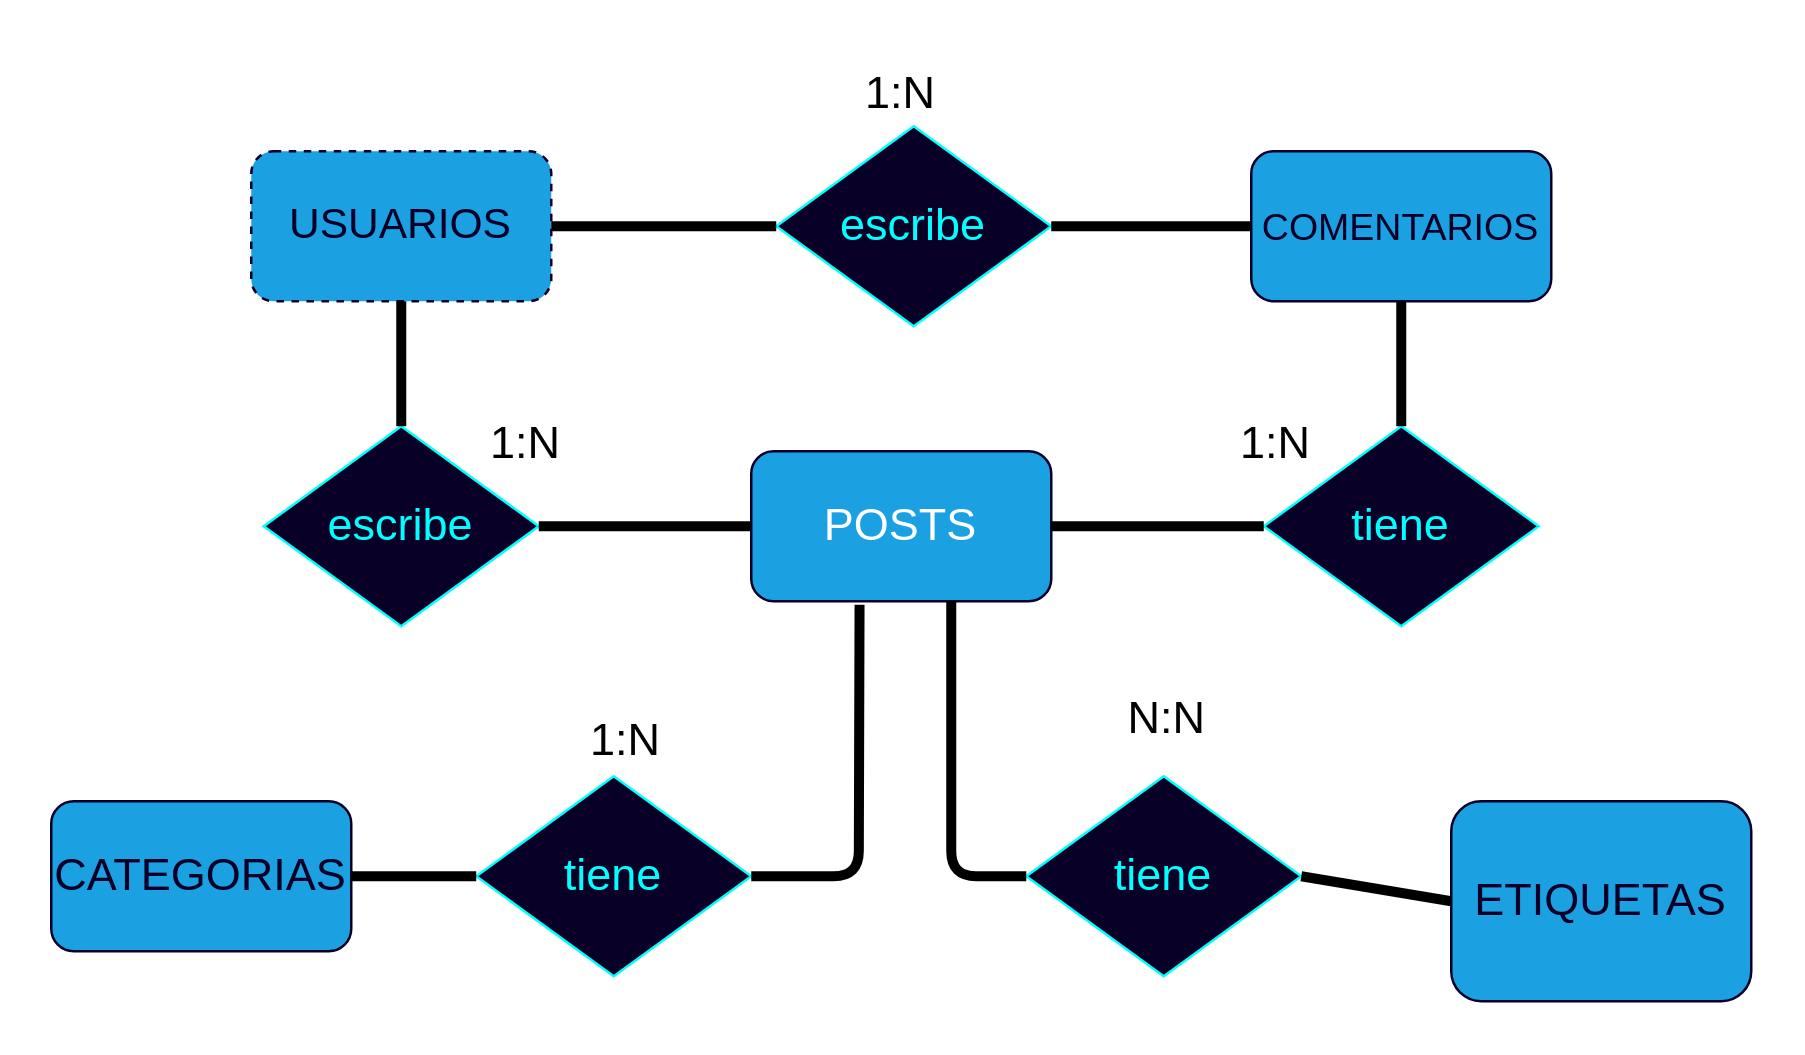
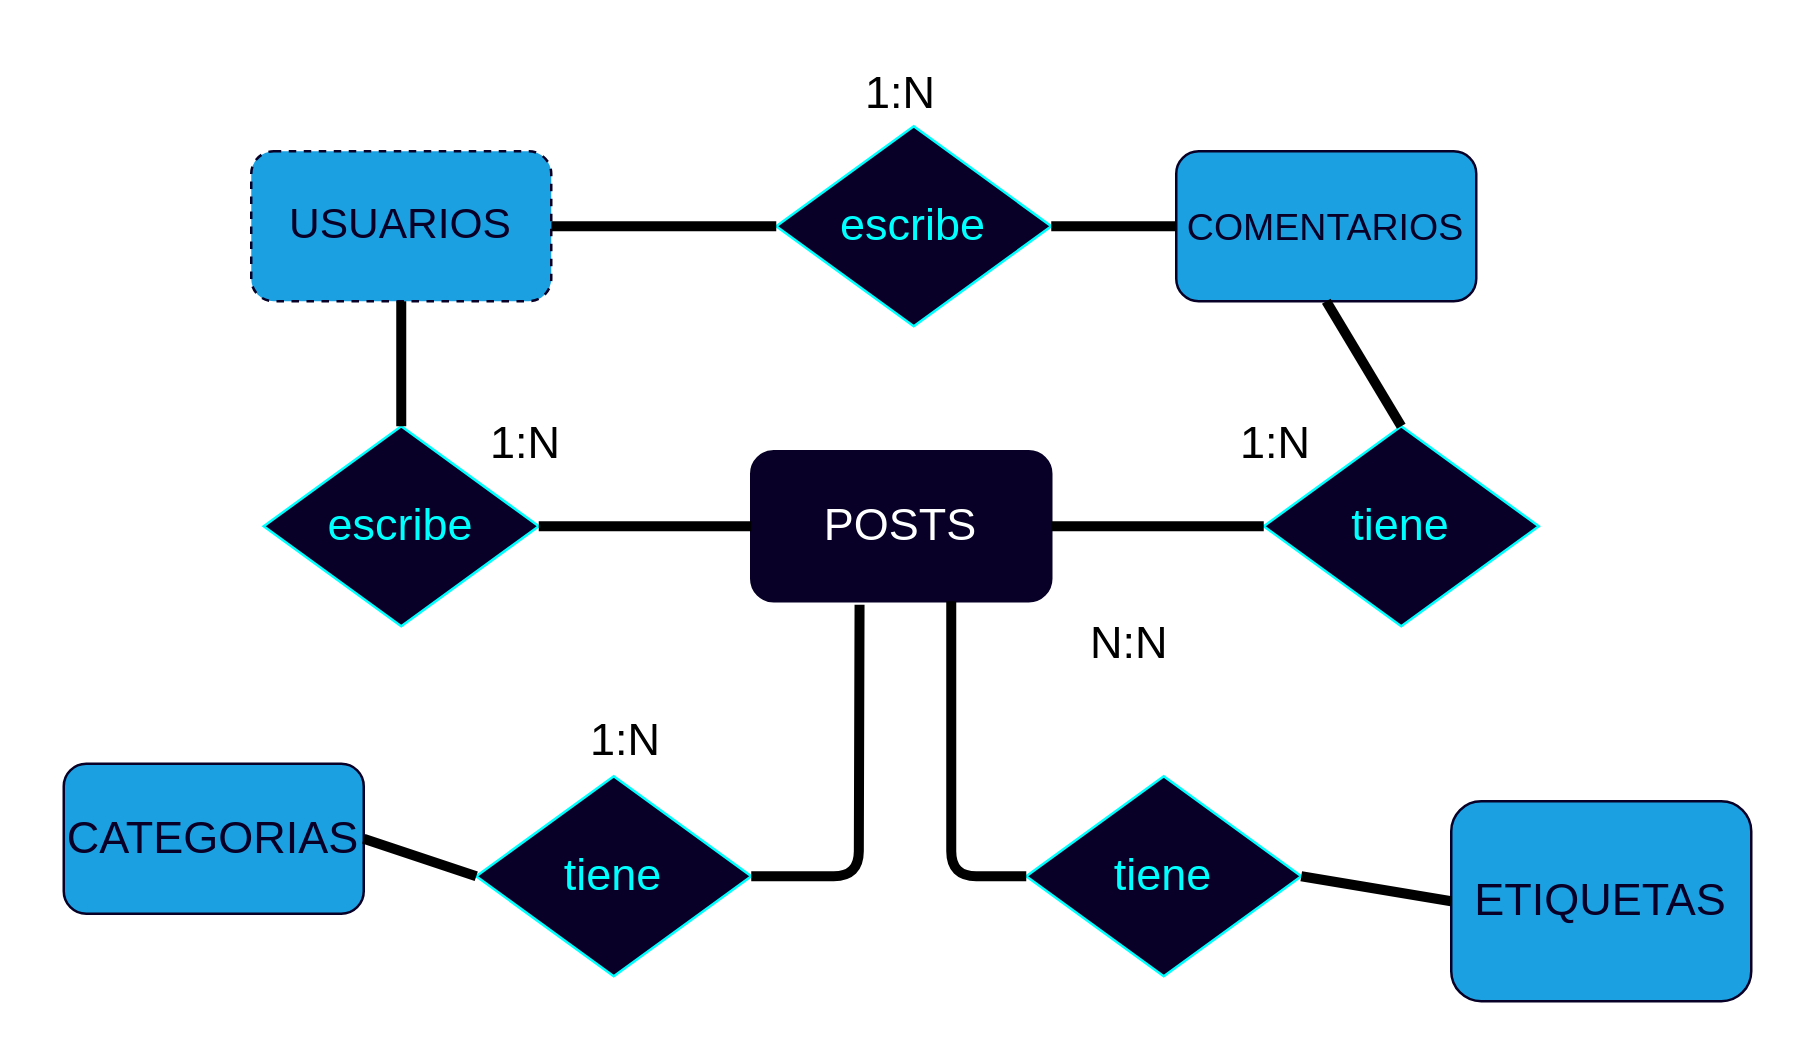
node "COMENTARIOS": moved (1401, 226) -> (1326, 226)
node "POSTS": fillcolor #1ba1e2 -> #080026
node "N:N": moved (1164, 714) -> (1126, 639)
node "CATEGORIAS": moved (201, 876) -> (214, 839)
